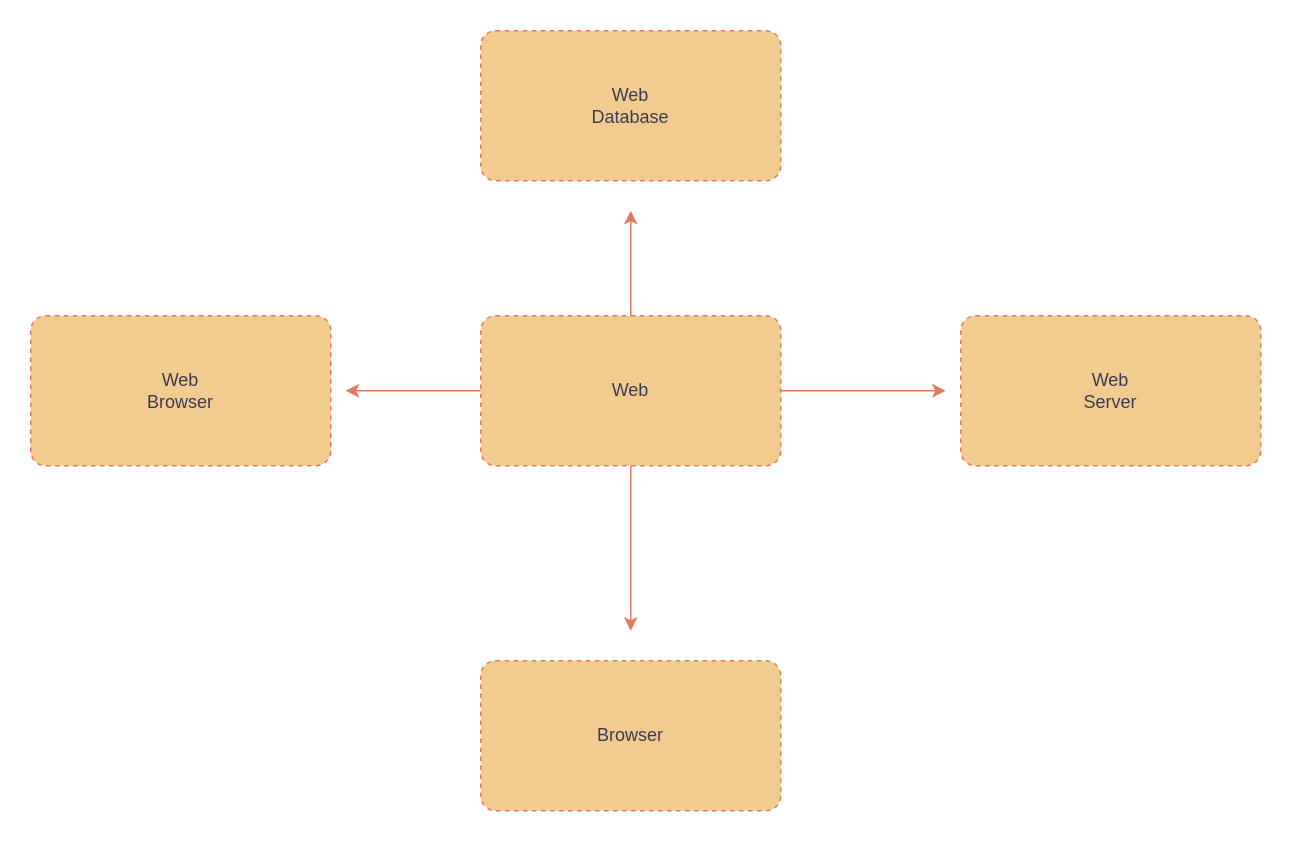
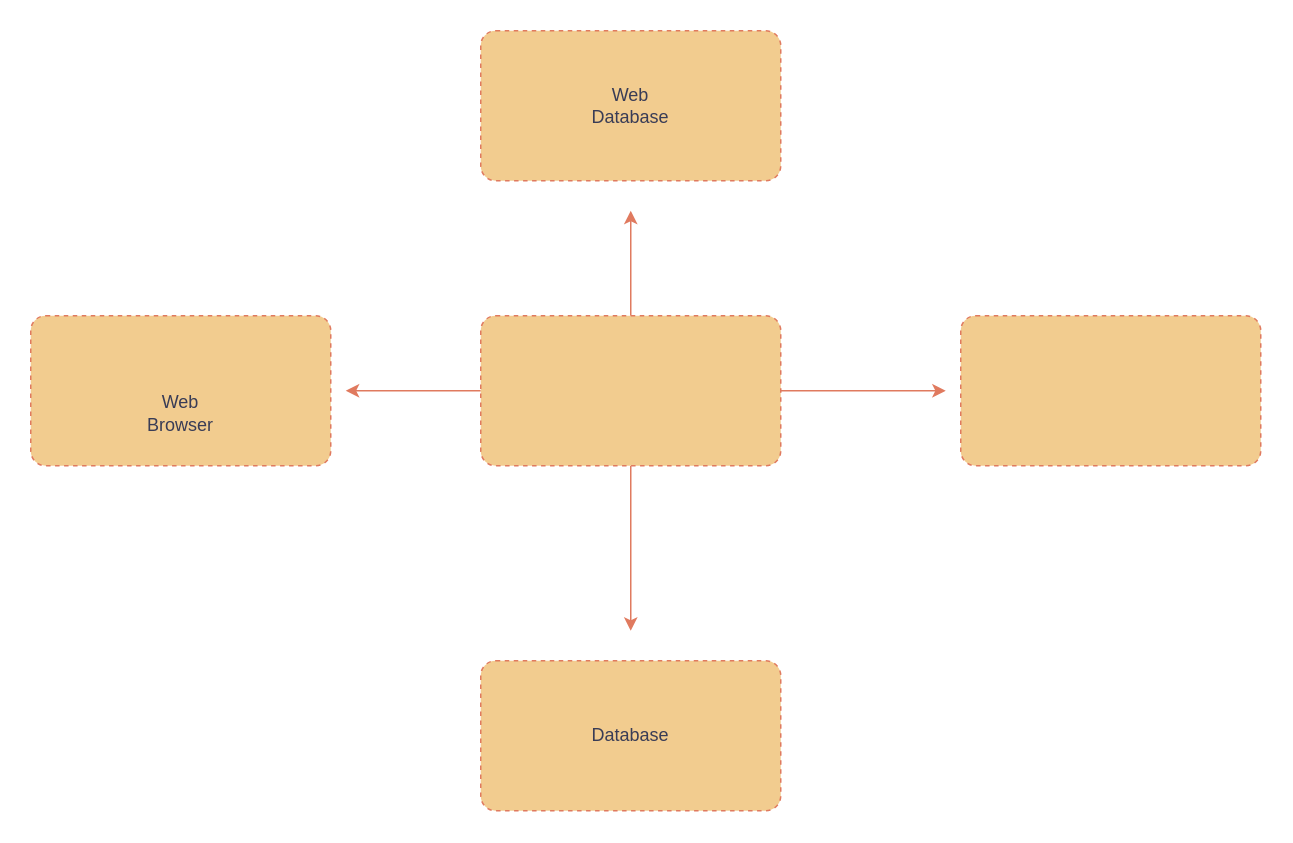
node "Web Browser": moved (181, 391) -> (181, 413)
node "Web": removed
node "Web Server": removed
node "Browser": label "Browser" -> "Database"
